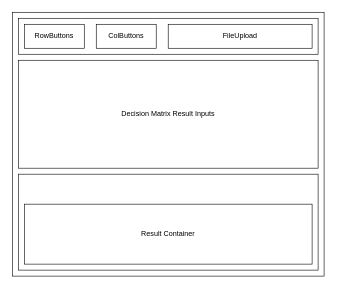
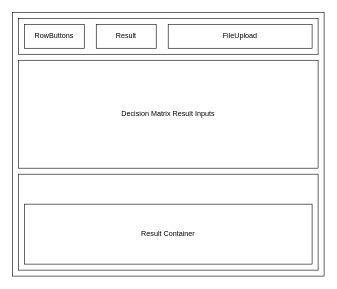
node "ColButtons": label "ColButtons" -> "Result"
